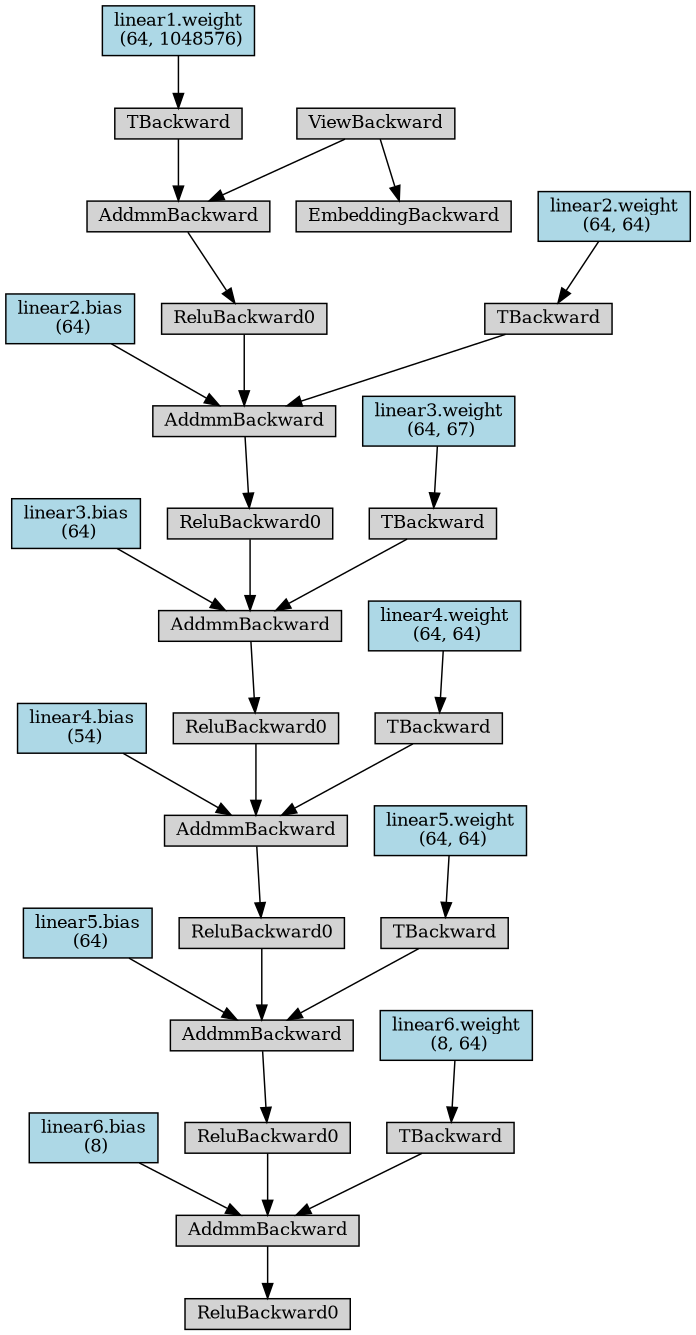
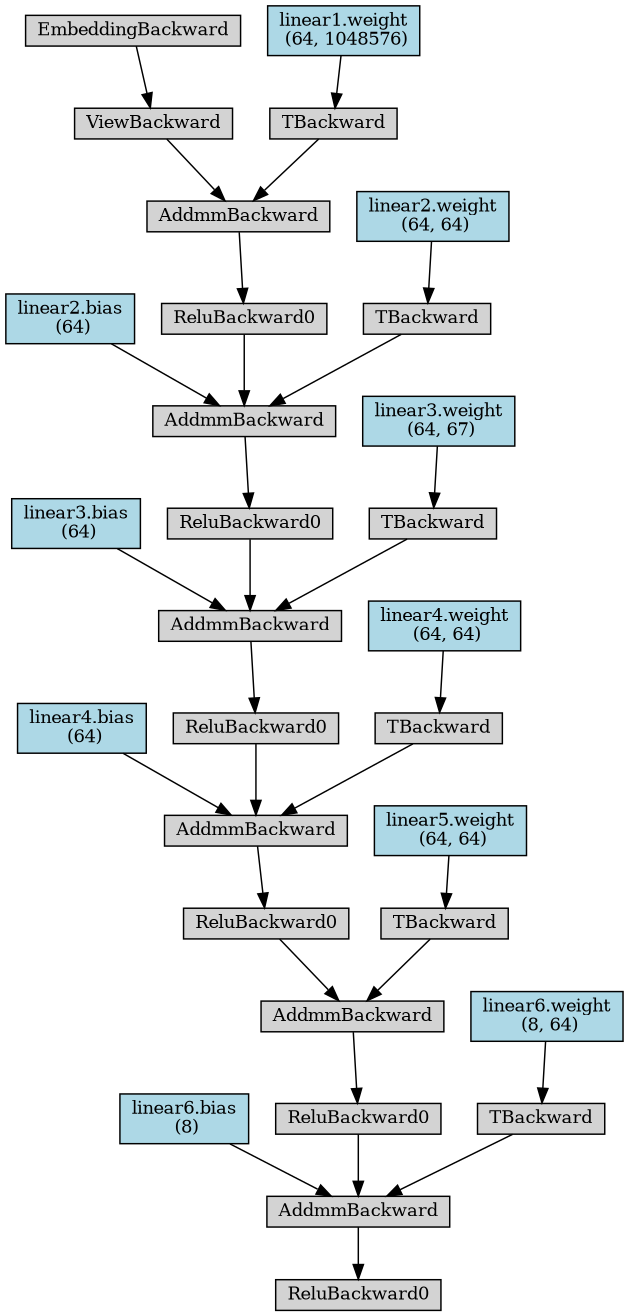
edge "ViewBackward" -> "EmbeddingBackward": reversed
node "linear4.bias (54)": label "linear4.bias (54)" -> "linear4.bias (64)"
node "linear5.bias (64)": removed
